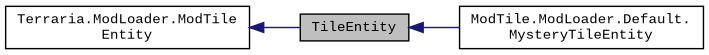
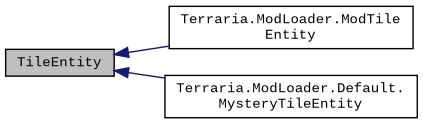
edge "TileEntity" -> "Terraria.ModLoader.ModTile Entity": reversed
node "ModTile.ModLoader.Default. MysteryTileEntity": label "ModTile.ModLoader.Default. MysteryTileEntity" -> "Terraria.ModLoader.Default. MysteryTileEntity"
